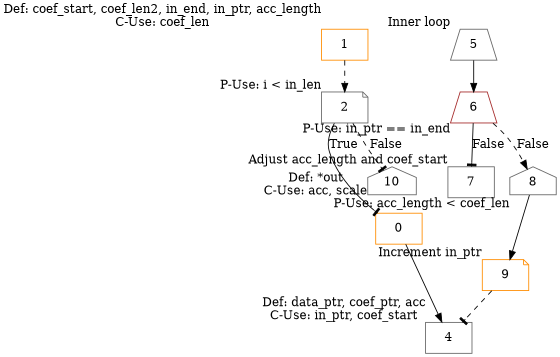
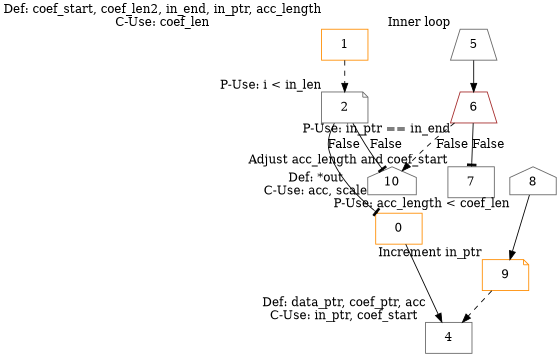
edge "6 P-Use: in_ptr == in_end" -> "8 P-Use: acc_length < coef_len": now "6 P-Use: in_ptr == in_end" -> "10 Def: *out C-Use: acc, scale"
edge "2 P-Use: i < in_len" -> "0": label "True" -> "False"
edge "2 P-Use: i < in_len" -> "10 Def: *out C-Use: acc, scale": style dashed -> solid
edge "9 Increment in_ptr" -> "4 Def: data_ptr, coef_ptr, acc C-Use: in_ptr, coef_start": arrowhead tee -> normal
